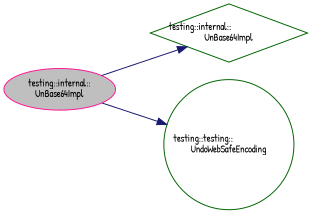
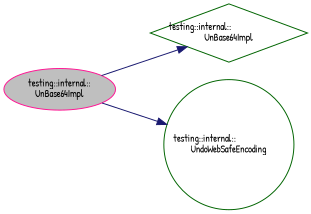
node "testing::testing:: UndoWebSafeEncoding": label "testing::testing:: UndoWebSafeEncoding" -> "testing::internal:: UndoWebSafeEncoding"
